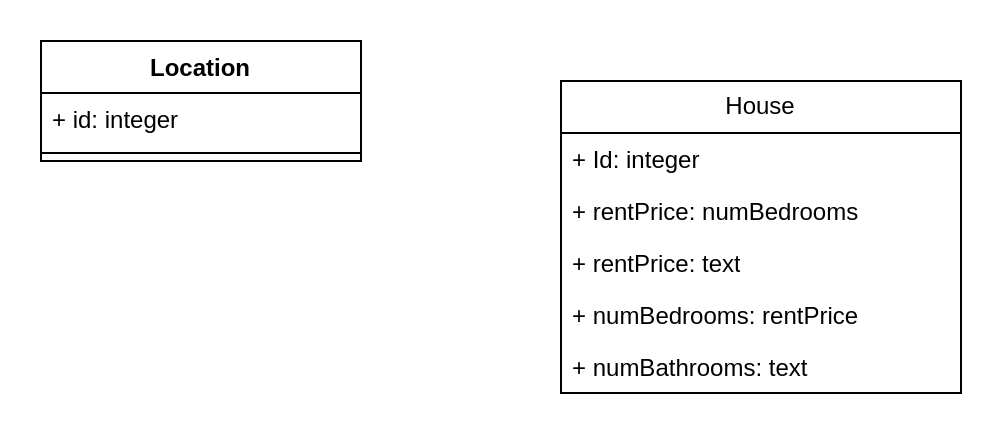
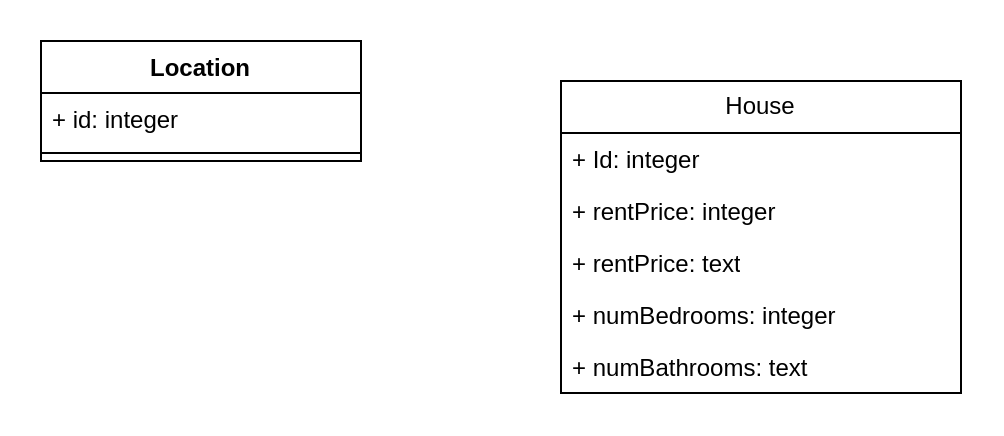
node "+ rentPrice: numBedrooms": label "+ rentPrice: numBedrooms" -> "+ rentPrice: integer"
node "+ numBedrooms: rentPrice": label "+ numBedrooms: rentPrice" -> "+ numBedrooms: integer"
